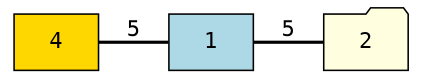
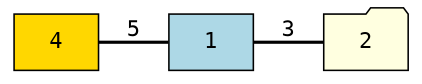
edge "1" -- "2": label "5" -> "3"
